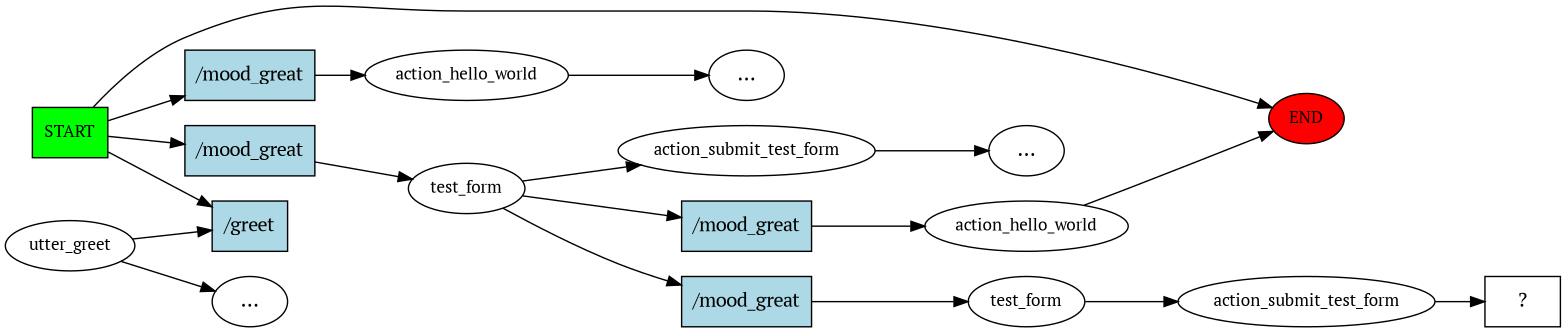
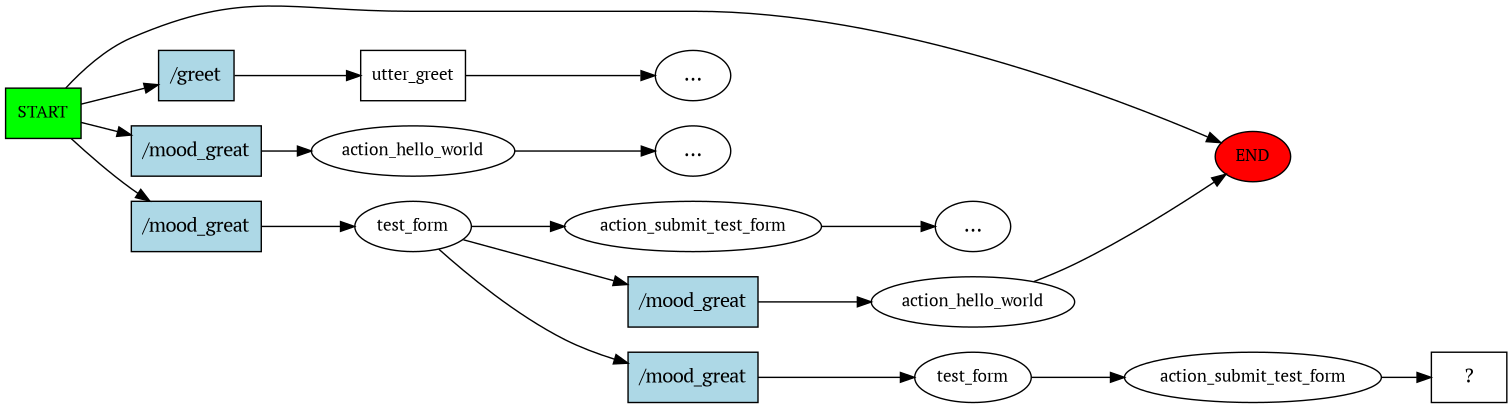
edge "utter_greet" -> "/greet": reversed
node "utter_greet": shape ellipse -> box
